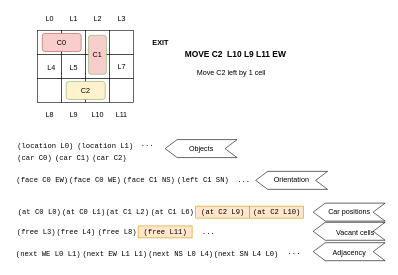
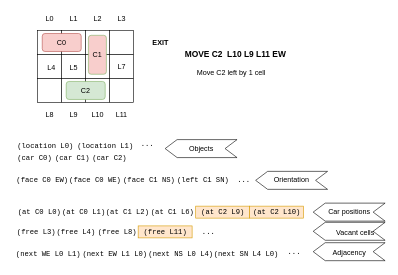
node "C2": fillcolor #fff2cc -> #d5e8d4
node "(next EW L1 L1)": label "(next EW L1 L1)" -> "(next EW L1 L0)"
